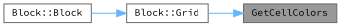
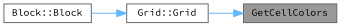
node "Block::Grid": label "Block::Grid" -> "Grid::Grid"
